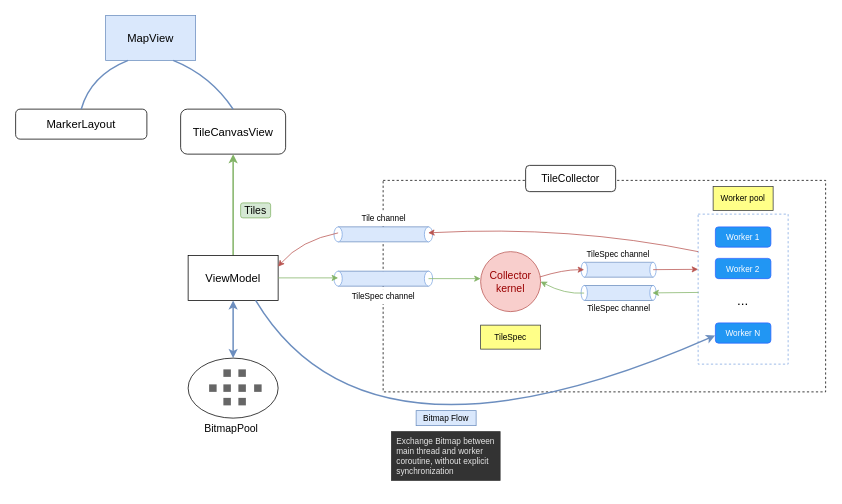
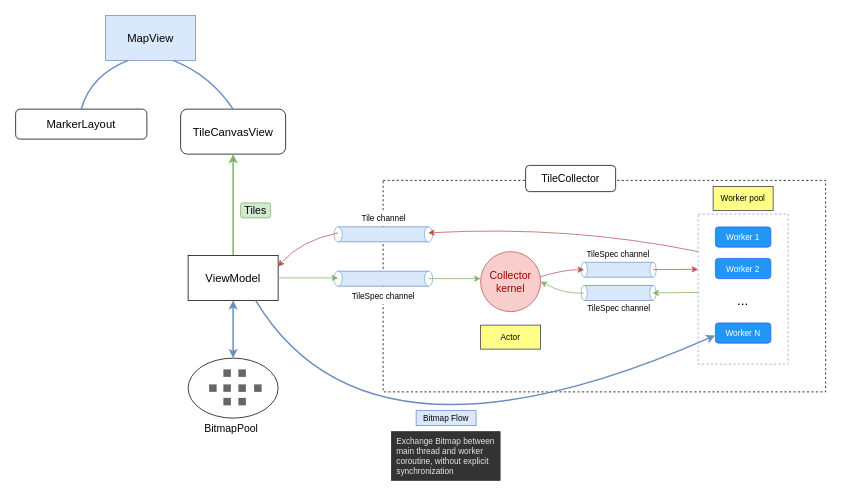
node "TileSpec": label "TileSpec" -> "Actor"
